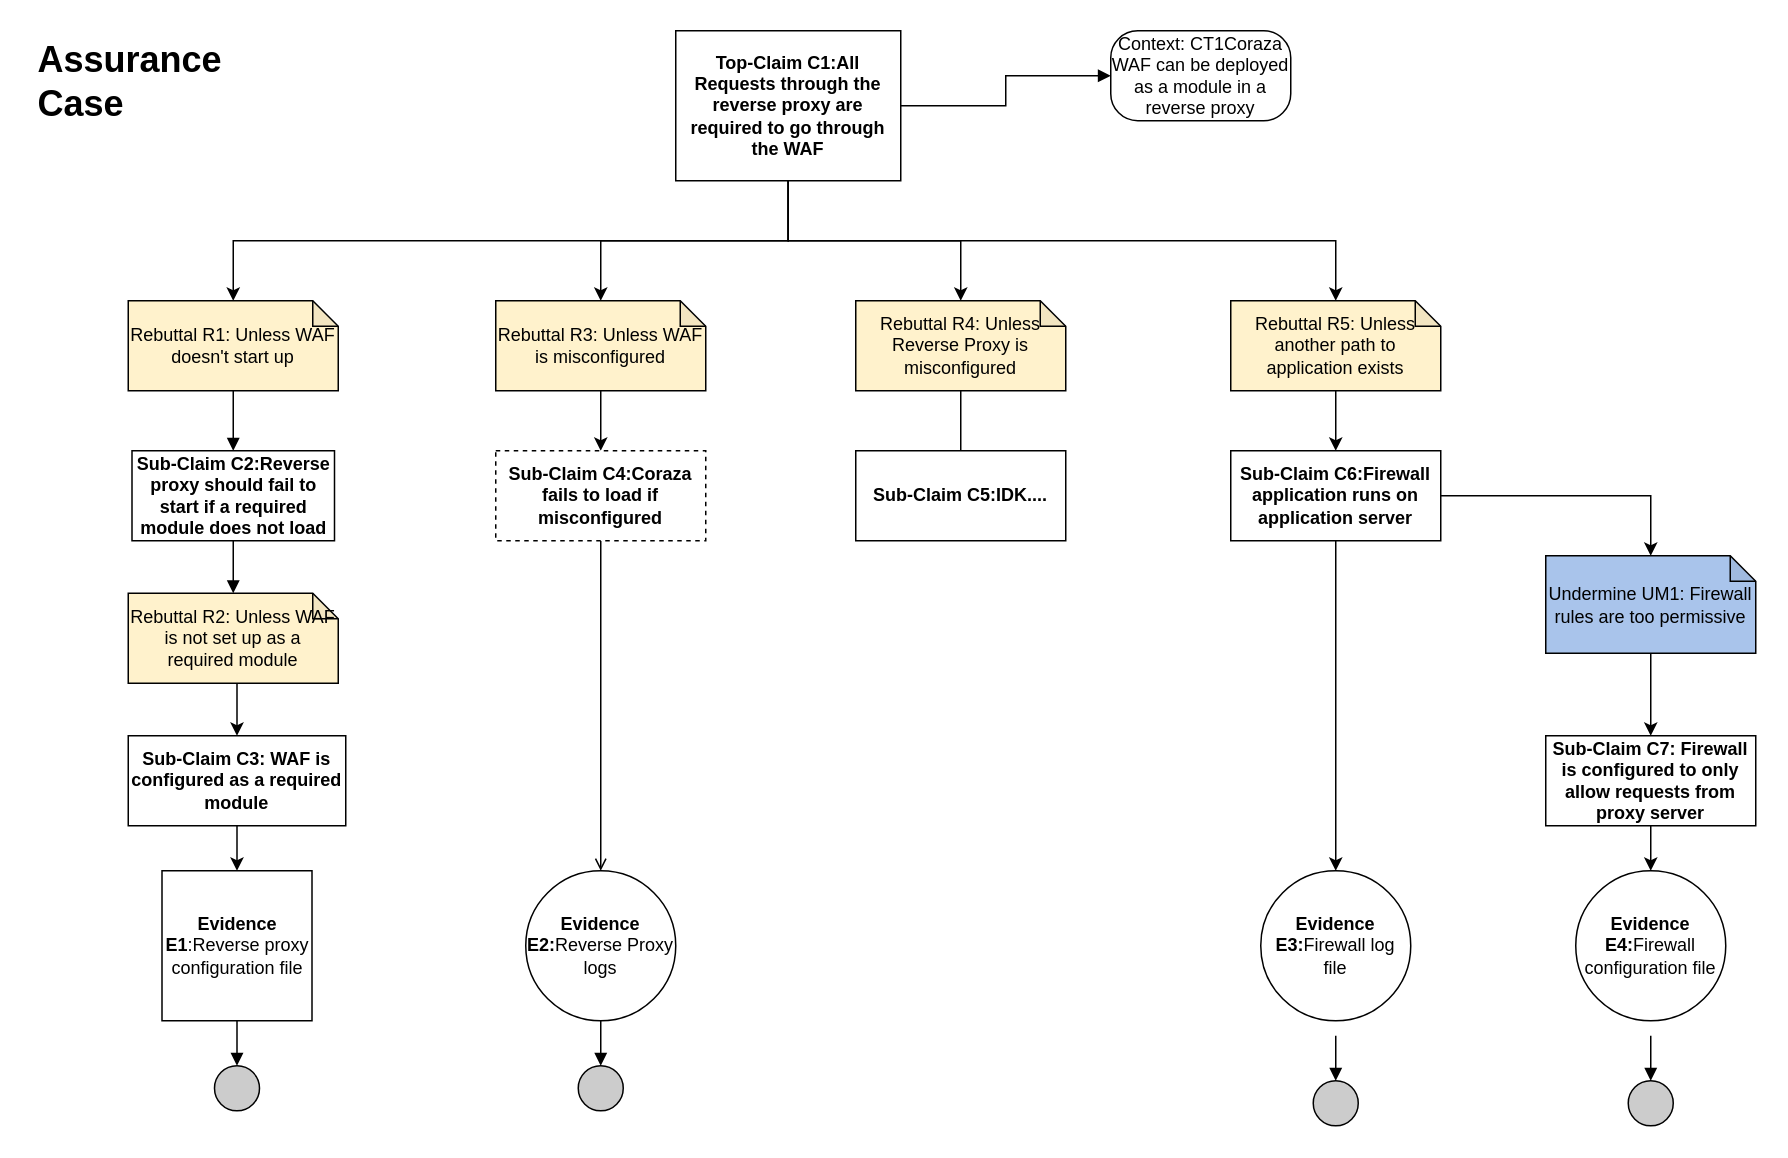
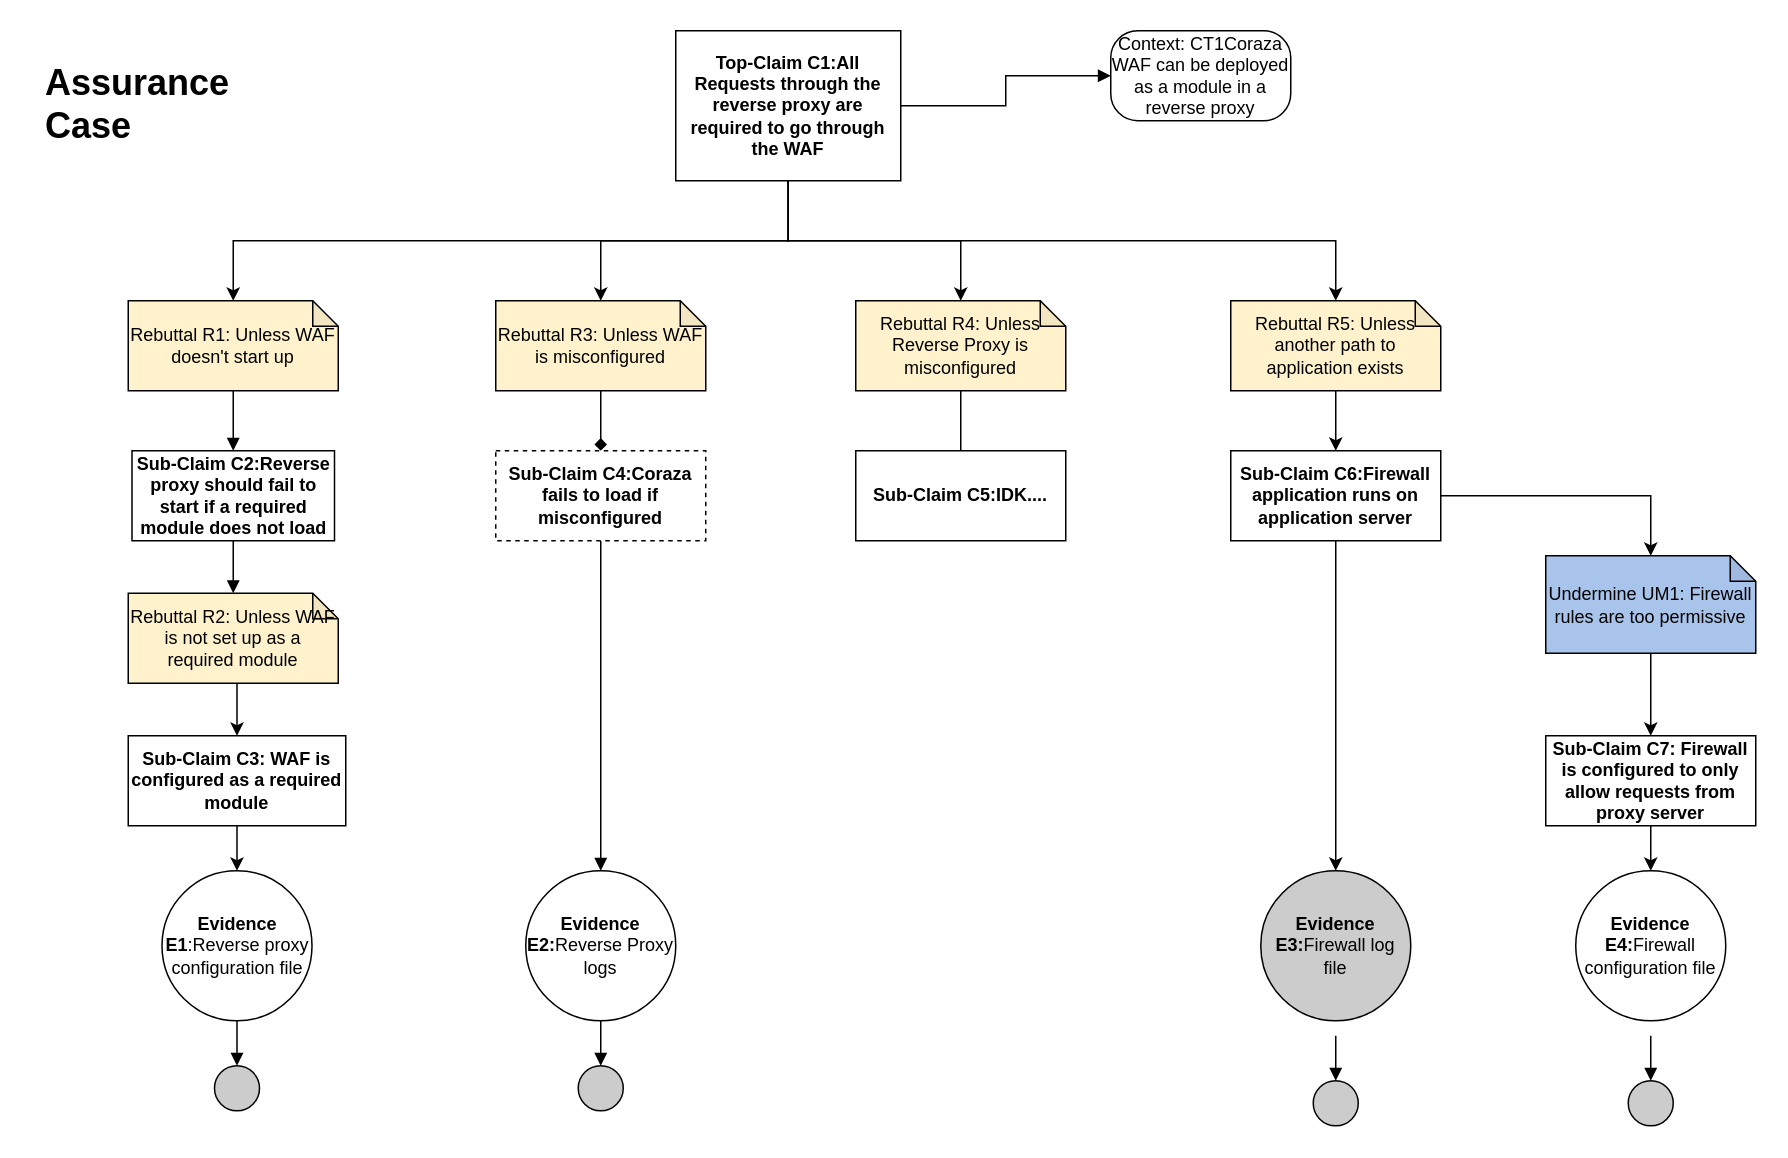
node "Assurance Case": moved (173, 143) -> (181, 166)
edge "Rebuttal R3: Unless WAF is misconfigured" -> "Sub-Claim C4:Coraza fails to load if misconfigured": arrowhead classic -> diamond
edge "Sub-Claim C4:Coraza fails to load if misconfigured" -> "Evidence E2:Reverse Proxy logs": arrowhead open -> block
node "Evidence E1:Reverse proxy configuration file": shape rectangle -> ellipse
node "Evidence E3:Firewall log file": fillcolor #ffffff -> #cccccc
